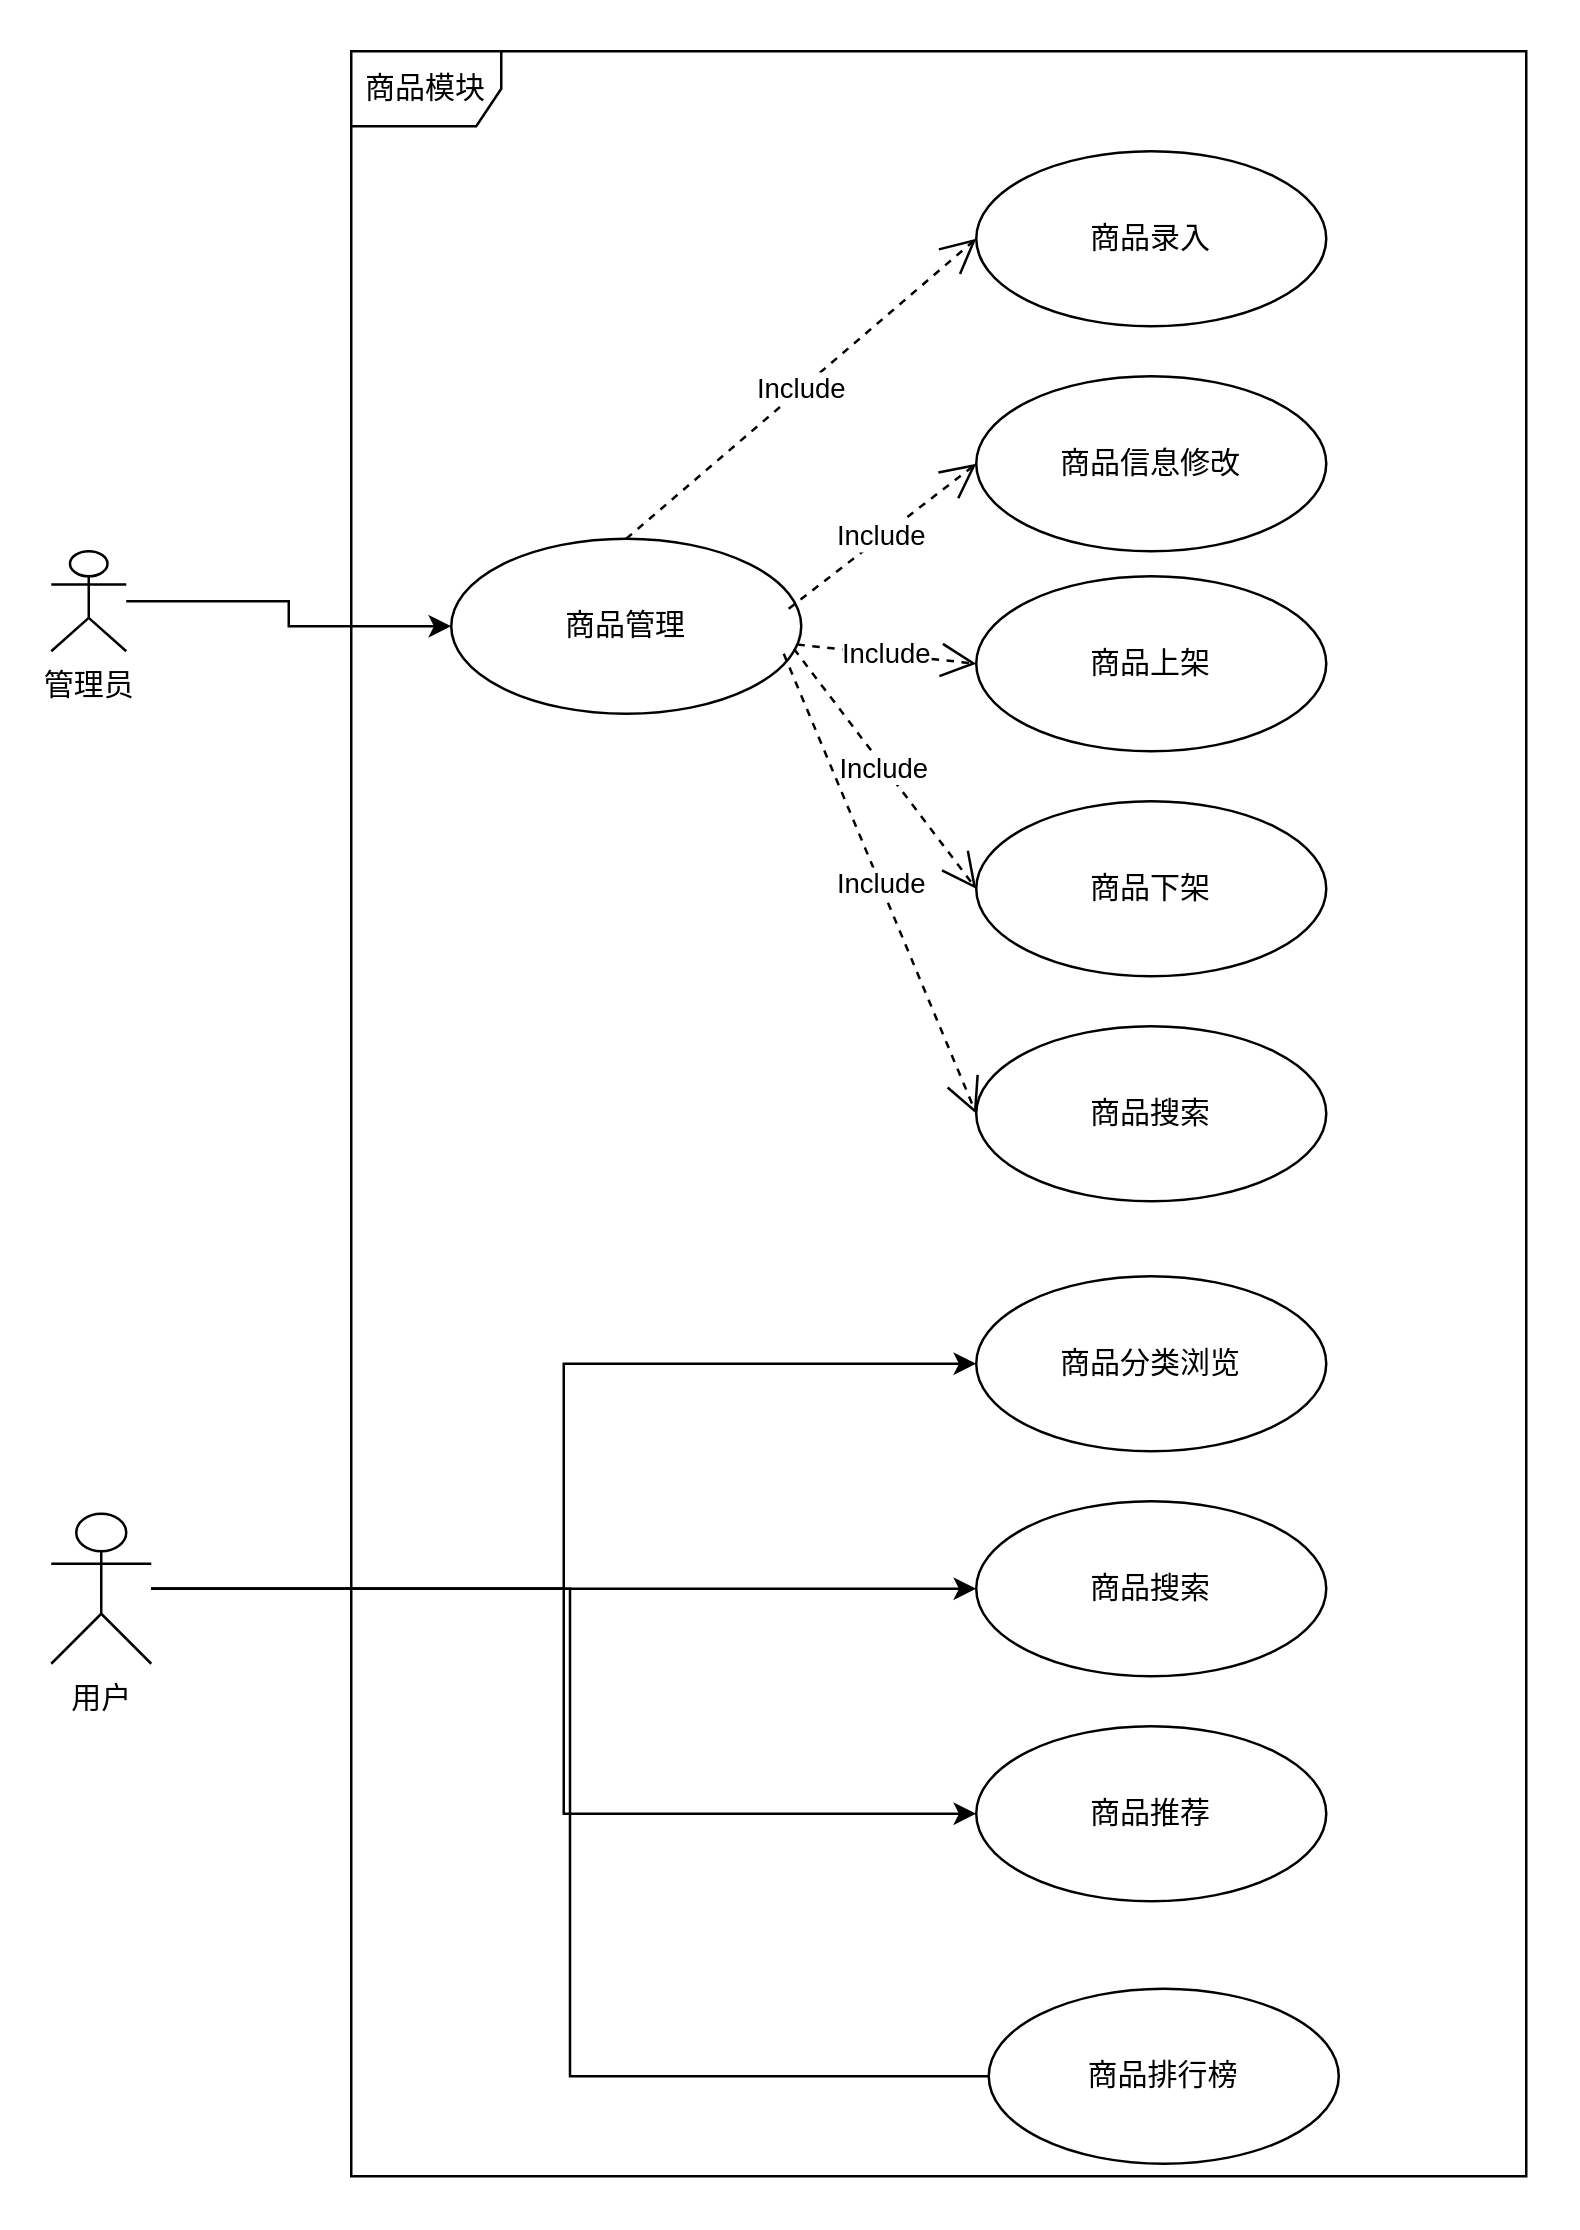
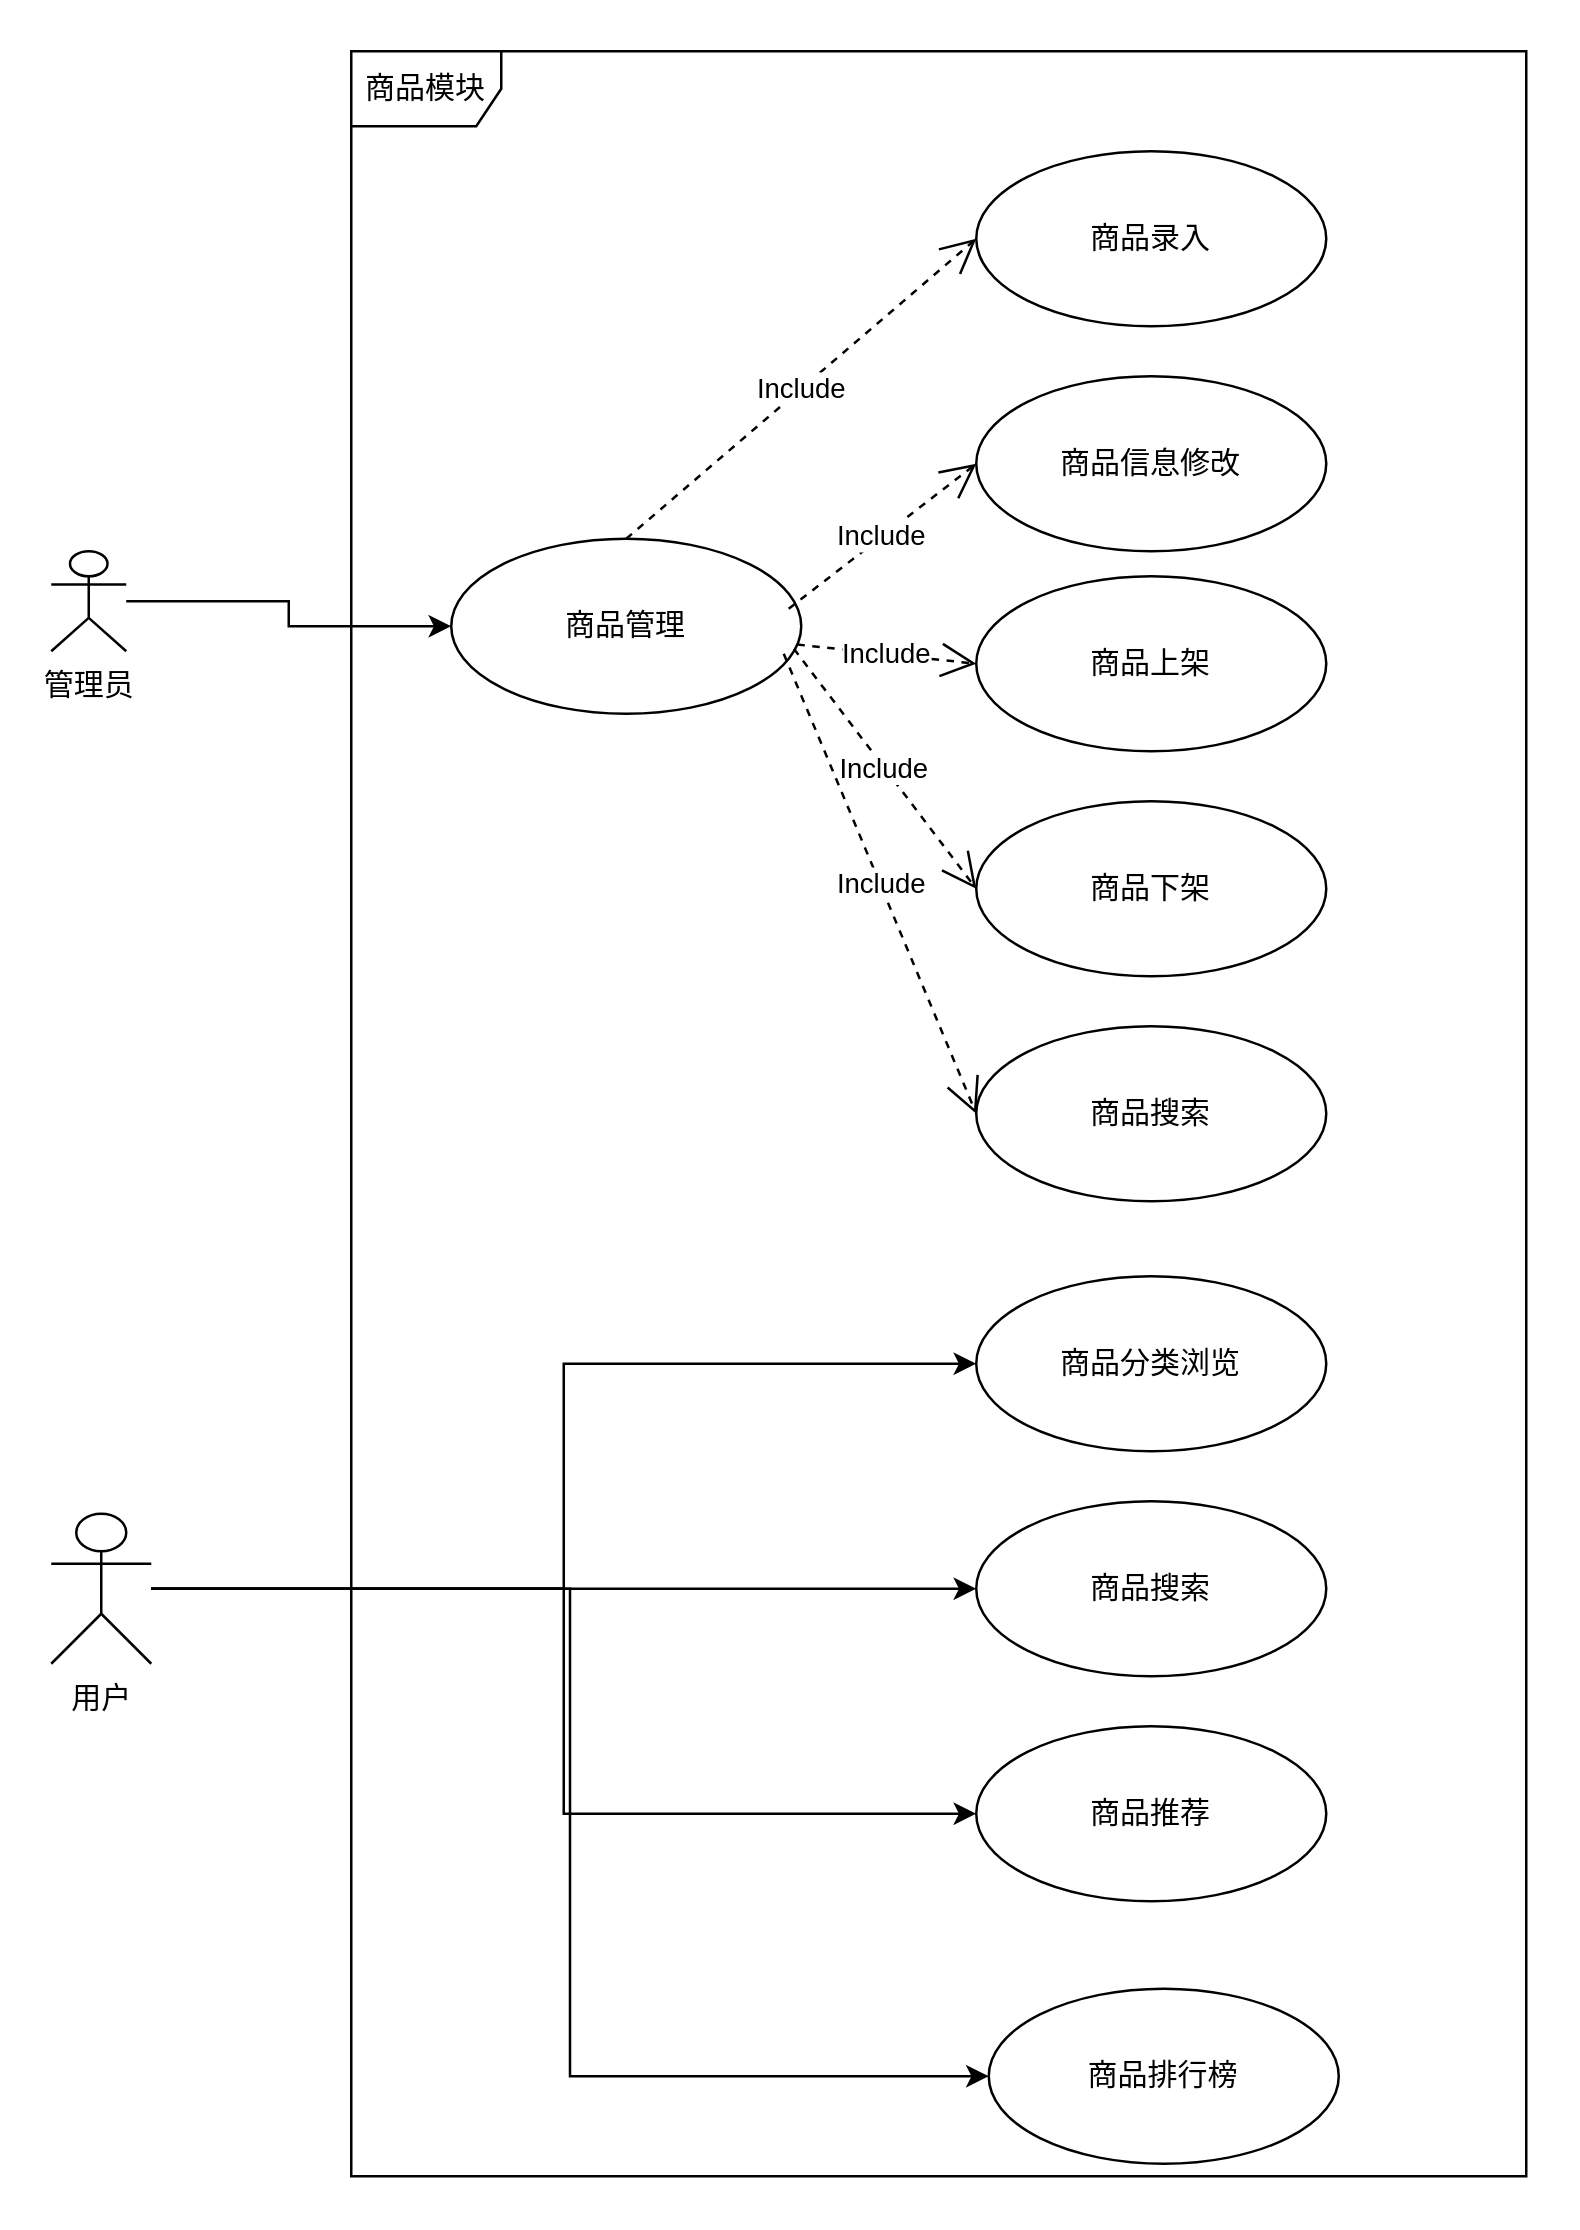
edge "用户" -- "商品排行榜": arrowhead none -> classic
